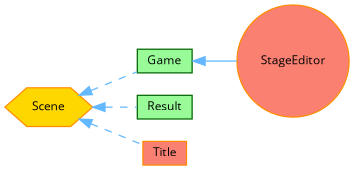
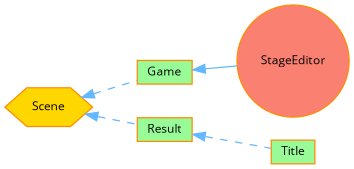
node "Game": color darkgreen -> darkorange
node "Result": color darkgreen -> darkorange
edge "Title" -> "Scene": now "Title" -> "Result"
node "Title": fillcolor salmon -> palegreen
